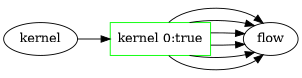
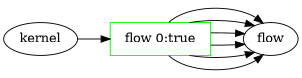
node "kernel 0:true": label "kernel 0:true" -> "flow 0:true"
